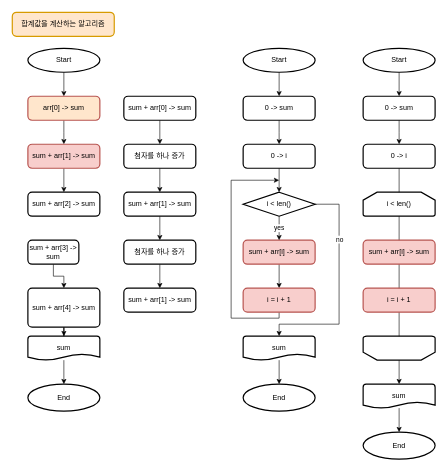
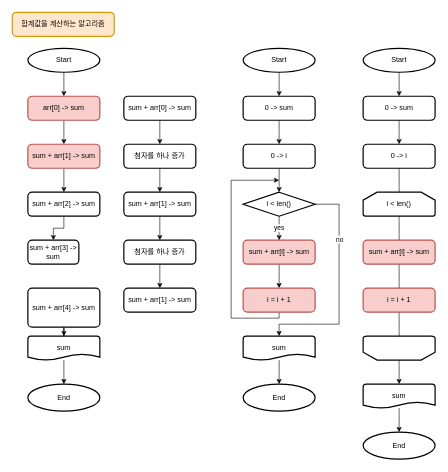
node "arr[0] -> sum": fillcolor #ffe6cc -> #f8cecc
edge "sum + arr[2] -> sum" -> "sum + arr[3] -> sum": added
edge "sum + arr[3] -> sum" -> "sum + arr[4] -> sum": removed
